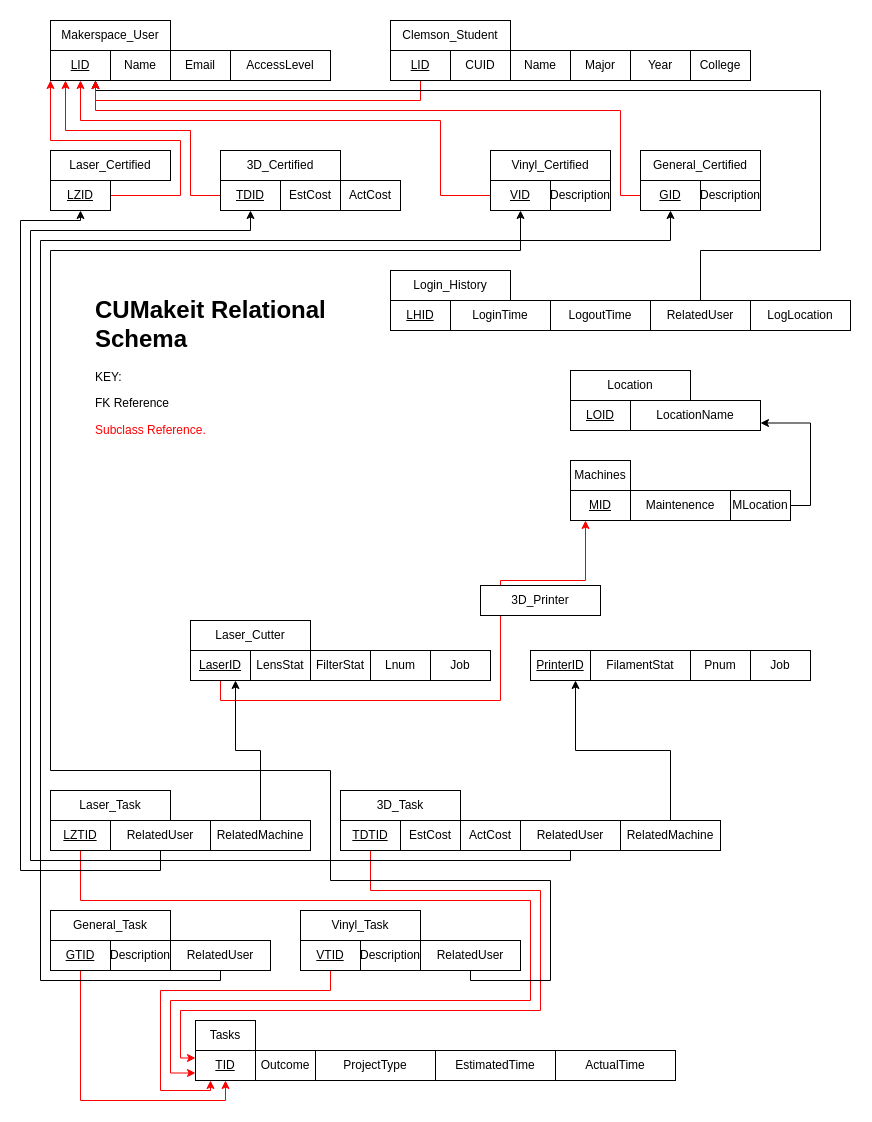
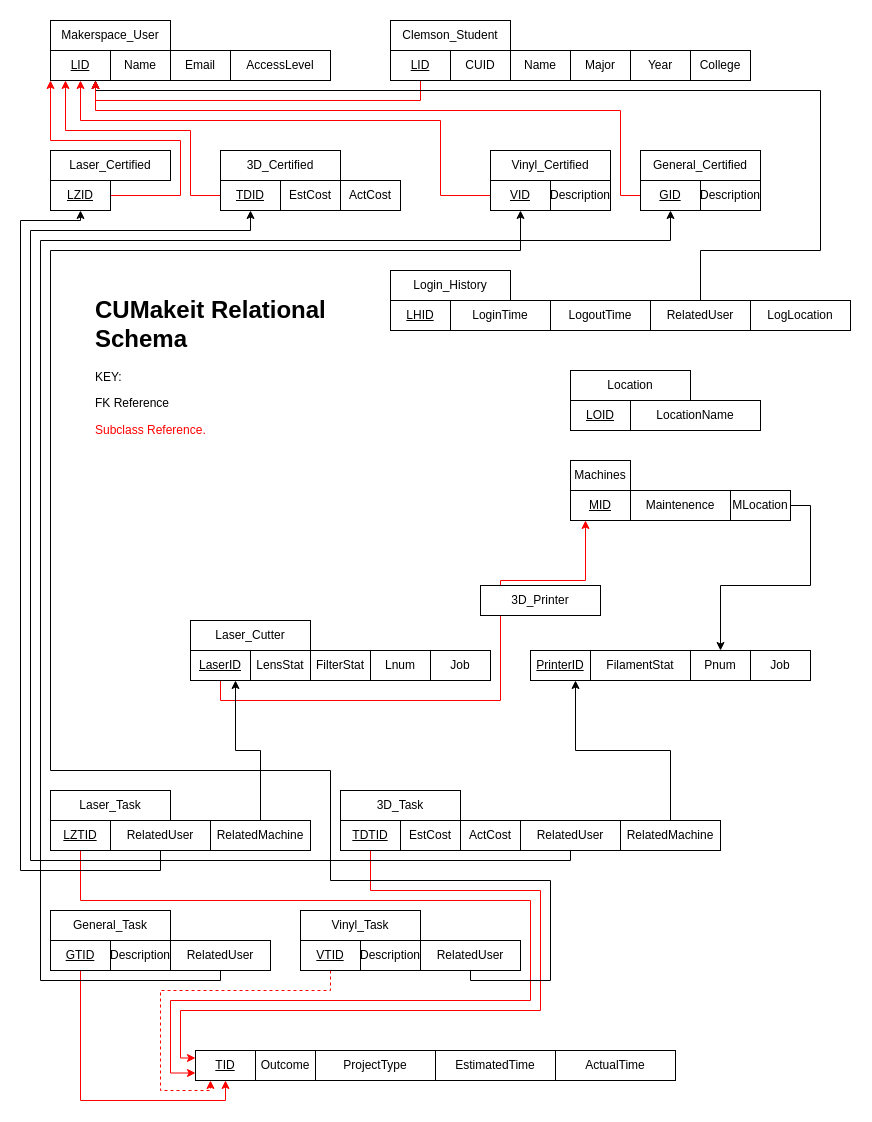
edge "MLocation" -> "LocationName": now "MLocation" -> "Pnum"
edge "VTID" -> "TID": style solid -> dashed
node "Tasks": removed
